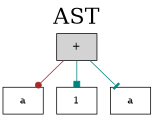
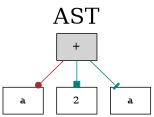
node "1": label "1" -> "2"
